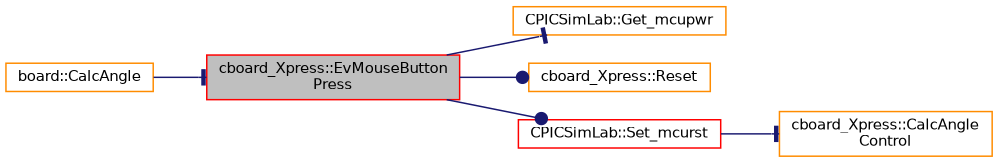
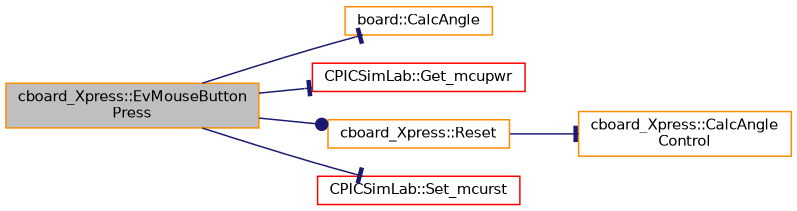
node "CPICSimLab::Get_mcupwr": color darkorange -> red
edge "board::CalcAngle" -> "cboard_Xpress::EvMouseButton Press": reversed
node "cboard_Xpress::EvMouseButton Press": color red -> darkorange
edge "cboard_Xpress::EvMouseButton Press" -> "CPICSimLab::Set_mcurst": arrowhead dot -> tee
edge "CPICSimLab::Set_mcurst" -> "cboard_Xpress::CalcAngle Control": now "cboard_Xpress::Reset" -> "cboard_Xpress::CalcAngle Control"
